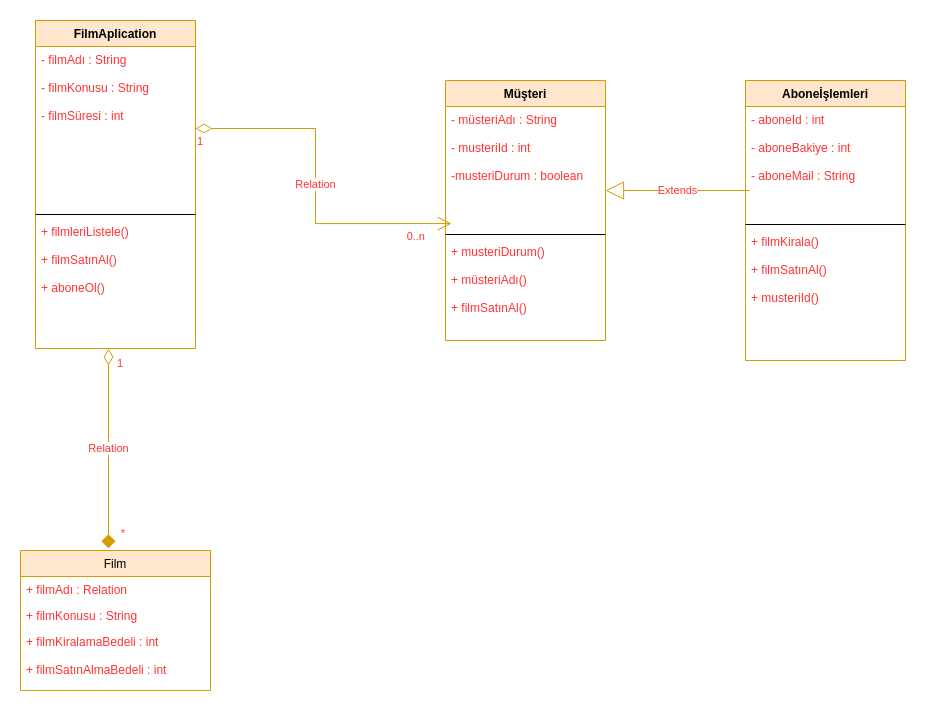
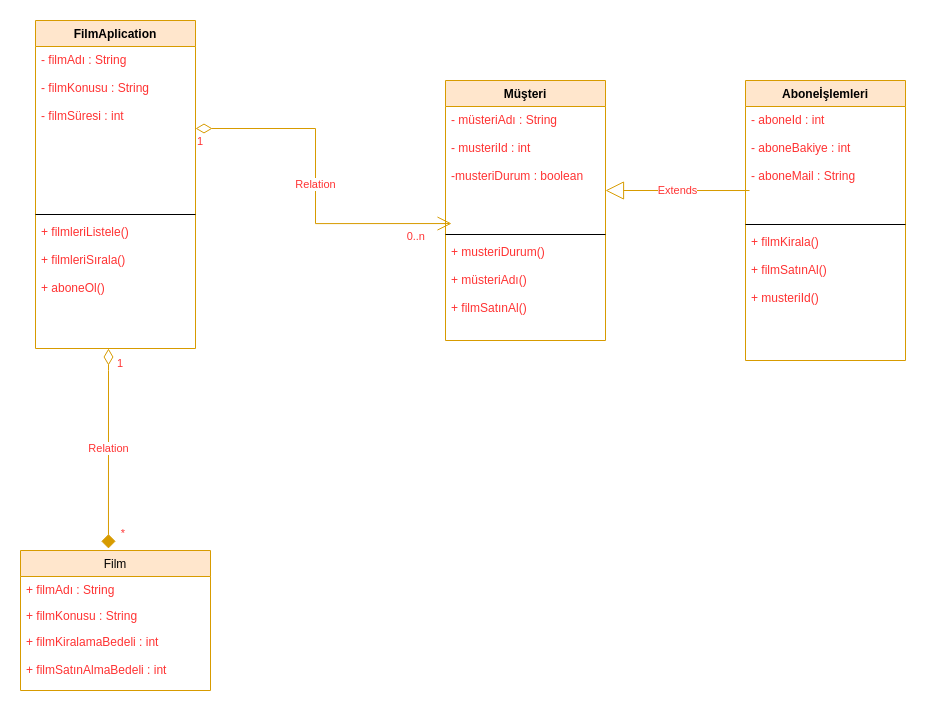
node "+ filmleriListele() + filmSatınAl() + aboneOl()": label "+ filmleriListele() + filmSatınAl() + aboneOl()" -> "+ filmleriListele() + filmleriSırala() + aboneOl()"
node "+ filmAdı : Relation": label "+ filmAdı : Relation" -> "+ filmAdı : String"
